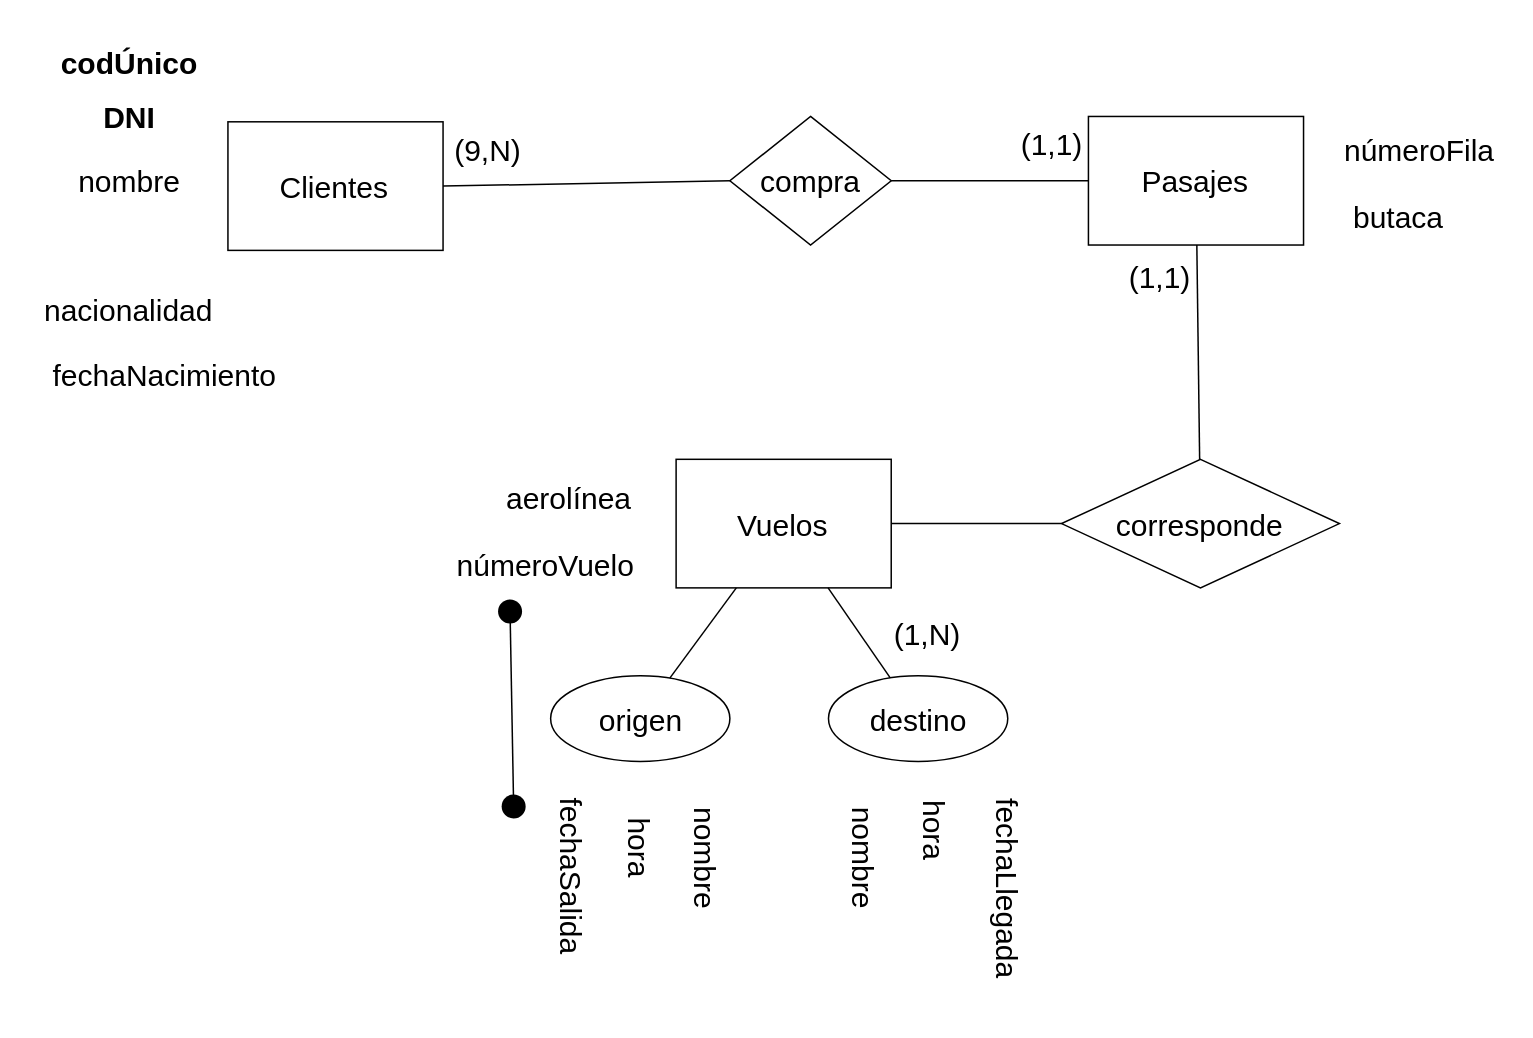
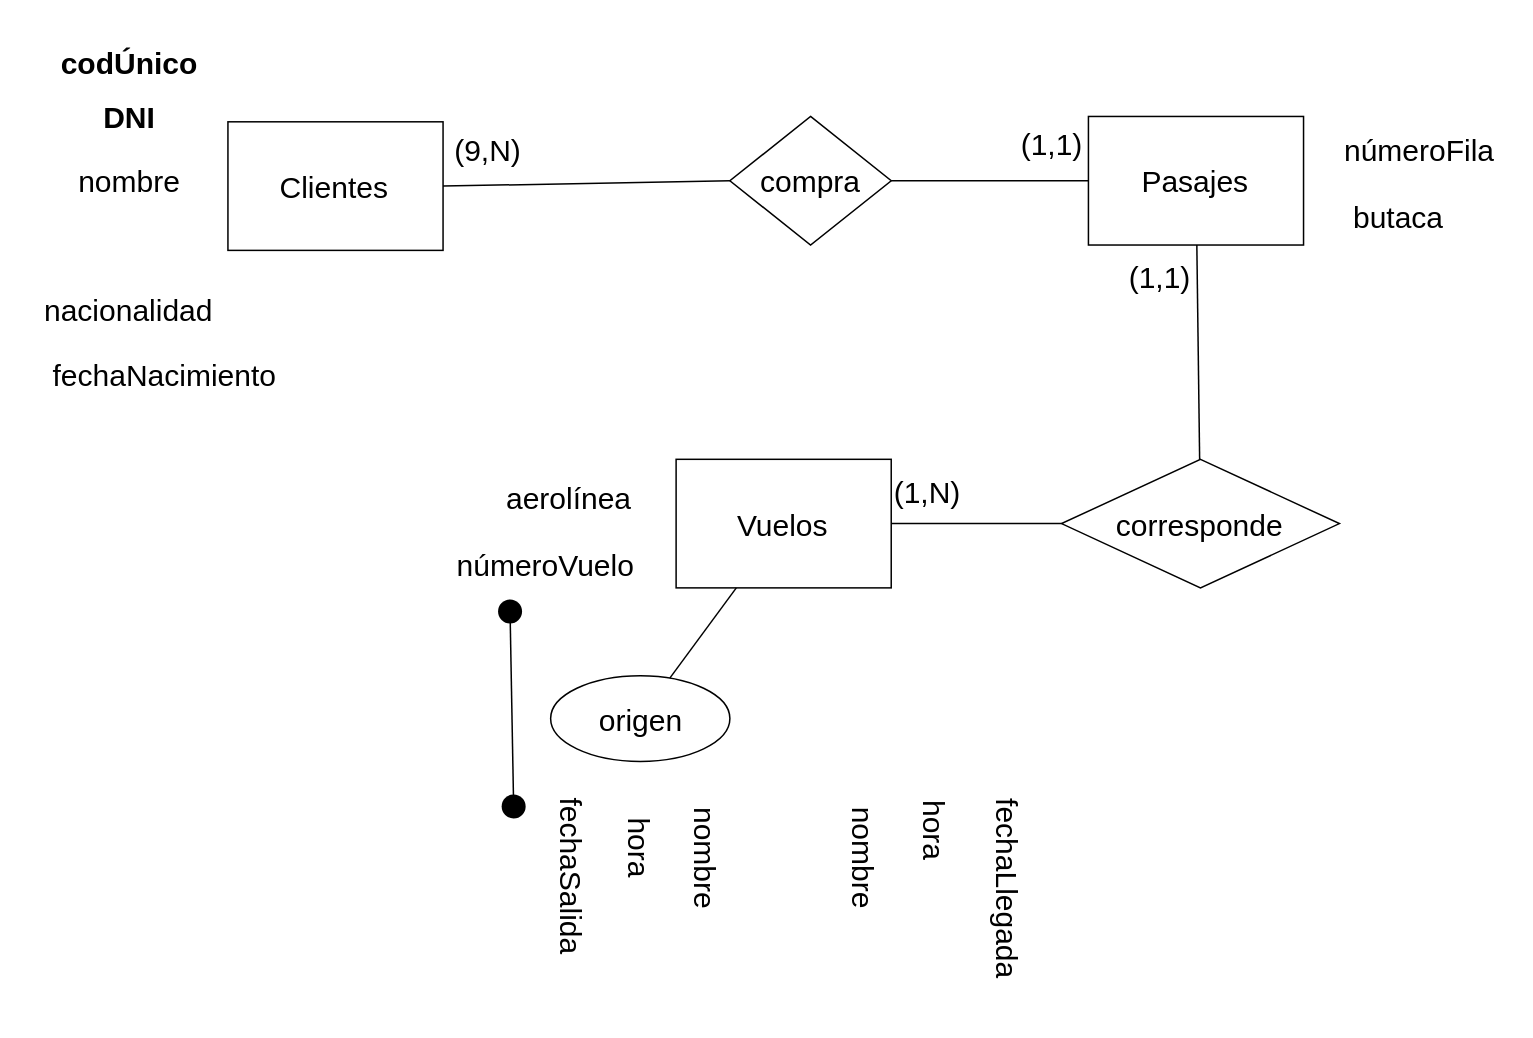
edge "Vuelos" -- "destino": removed
node "(1,N)": moved (927, 634) -> (927, 491)
node "destino": removed
